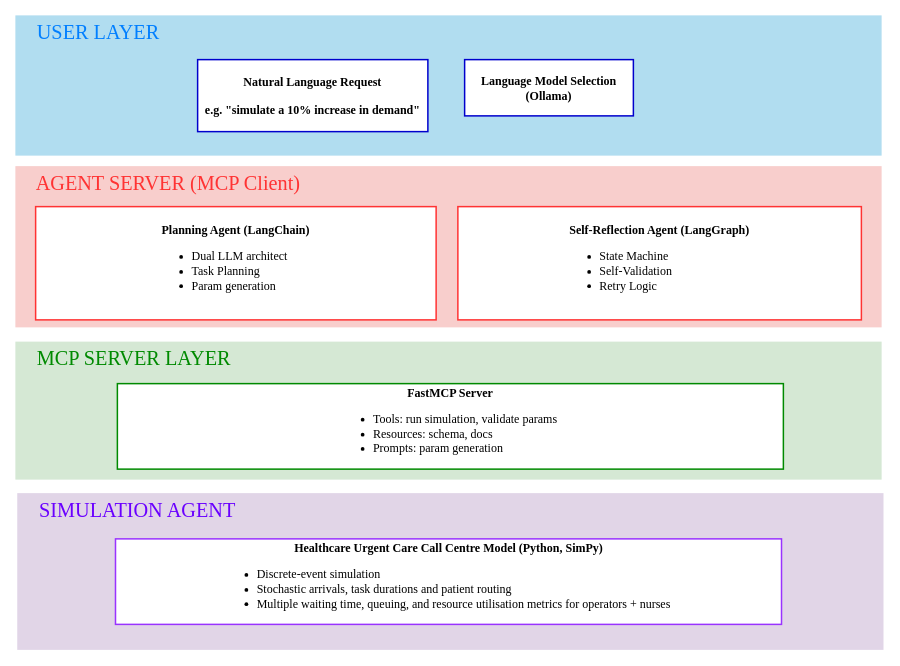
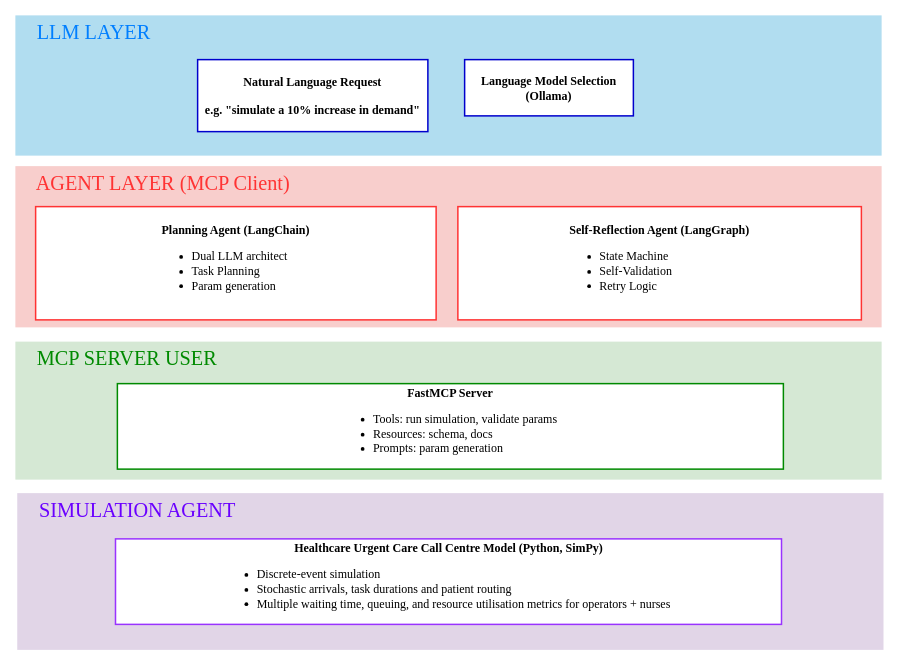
node "USER LAYER": label "USER LAYER" -> "LLM LAYER"
node "AGENT SERVER (MCP Client)": label "AGENT SERVER (MCP Client)" -> "AGENT LAYER (MCP Client)"
node "MCP SERVER LAYER": label "MCP SERVER LAYER" -> "MCP SERVER USER"
